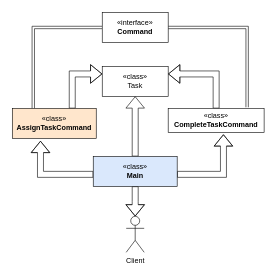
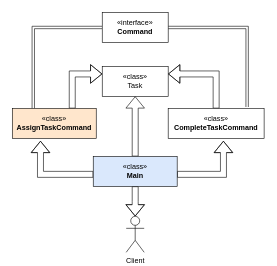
node "«class» CompleteTaskCommand": size 96x24 -> 96x30
